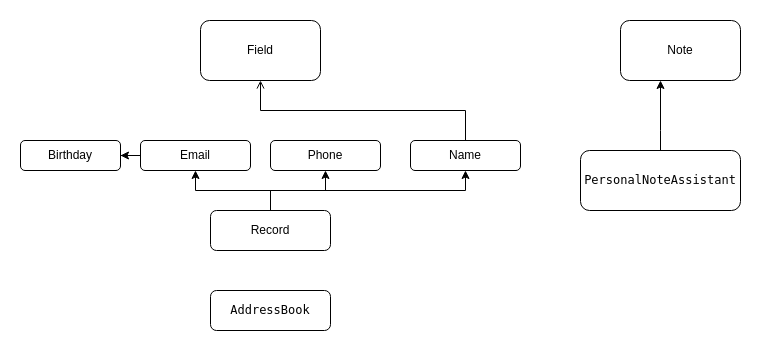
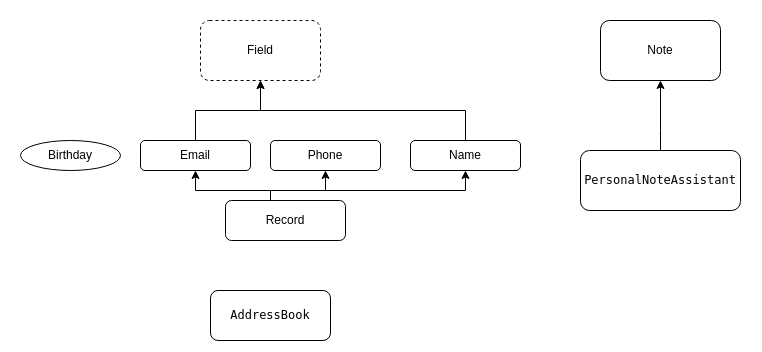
node "Field": style solid -> dashed
node "Note": moved (681, 51) -> (661, 51)
edge "Name" -> "Field": arrowhead open -> classic
node "Birthday": shape rounded rectangle -> ellipse
edge "Email" -> "Birthday": now "Email" -> "Field"
node "Record": moved (271, 231) -> (286, 221)
node "AddressBook": size 120x40 -> 120x50
